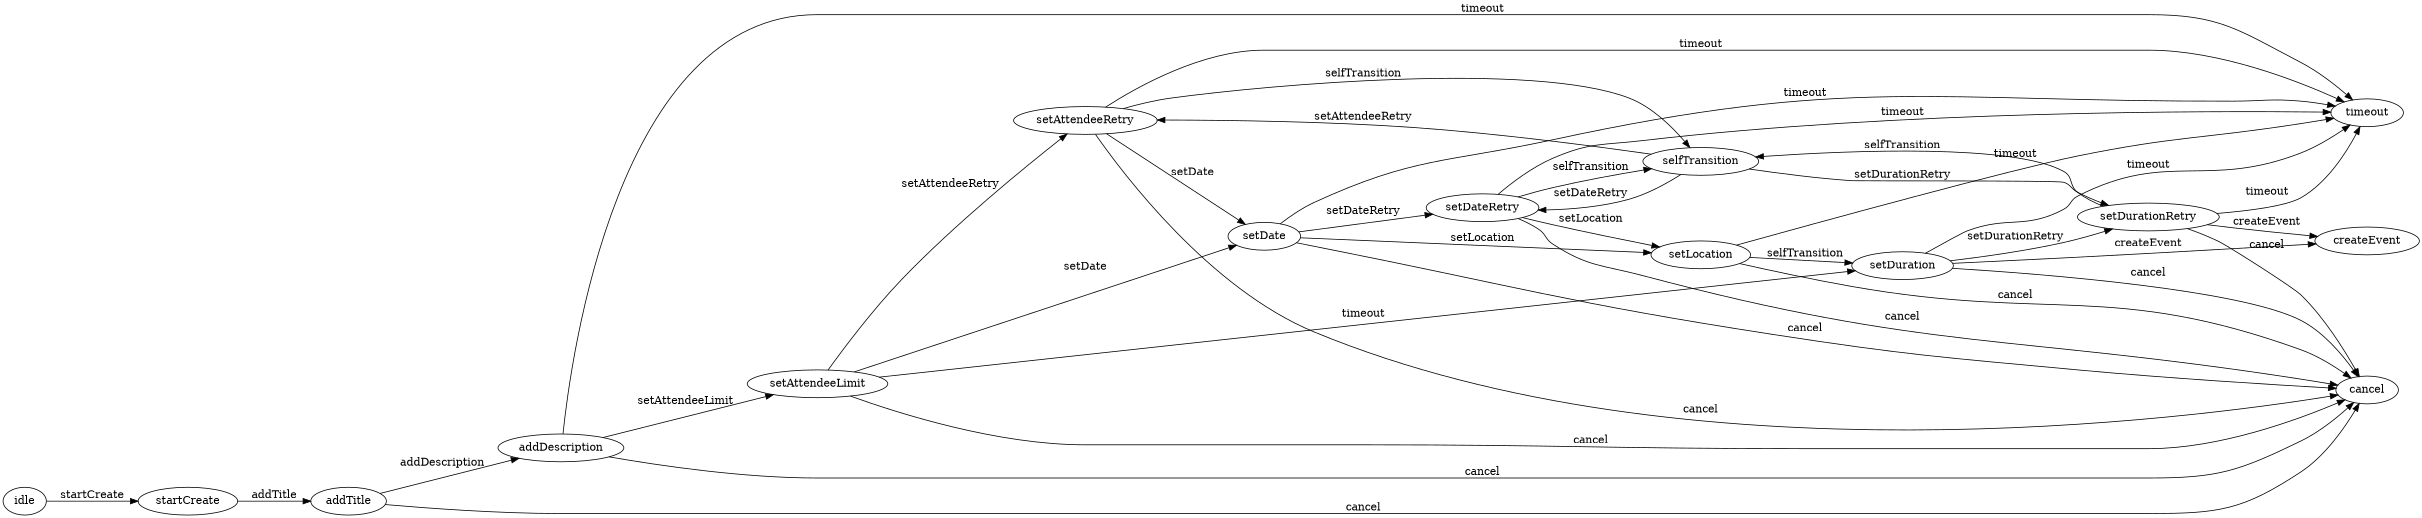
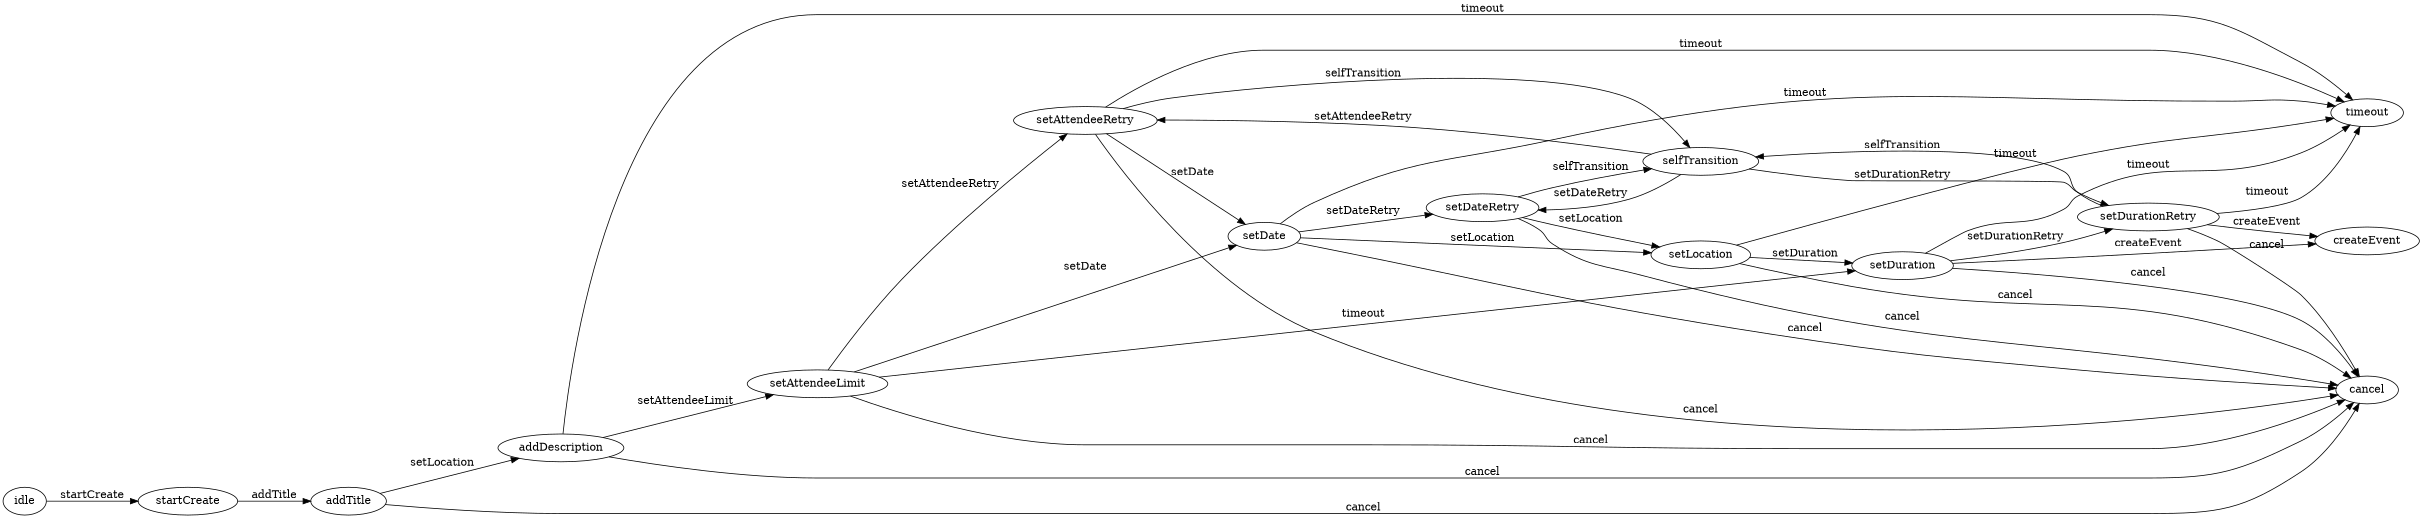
edge "setDateRetry" -> "timeout": removed, label "timeout"
edge "setLocation" -> "setDuration": label "selfTransition" -> "setDuration"
edge "addTitle" -> "addDescription": label "addDescription" -> "setLocation"
